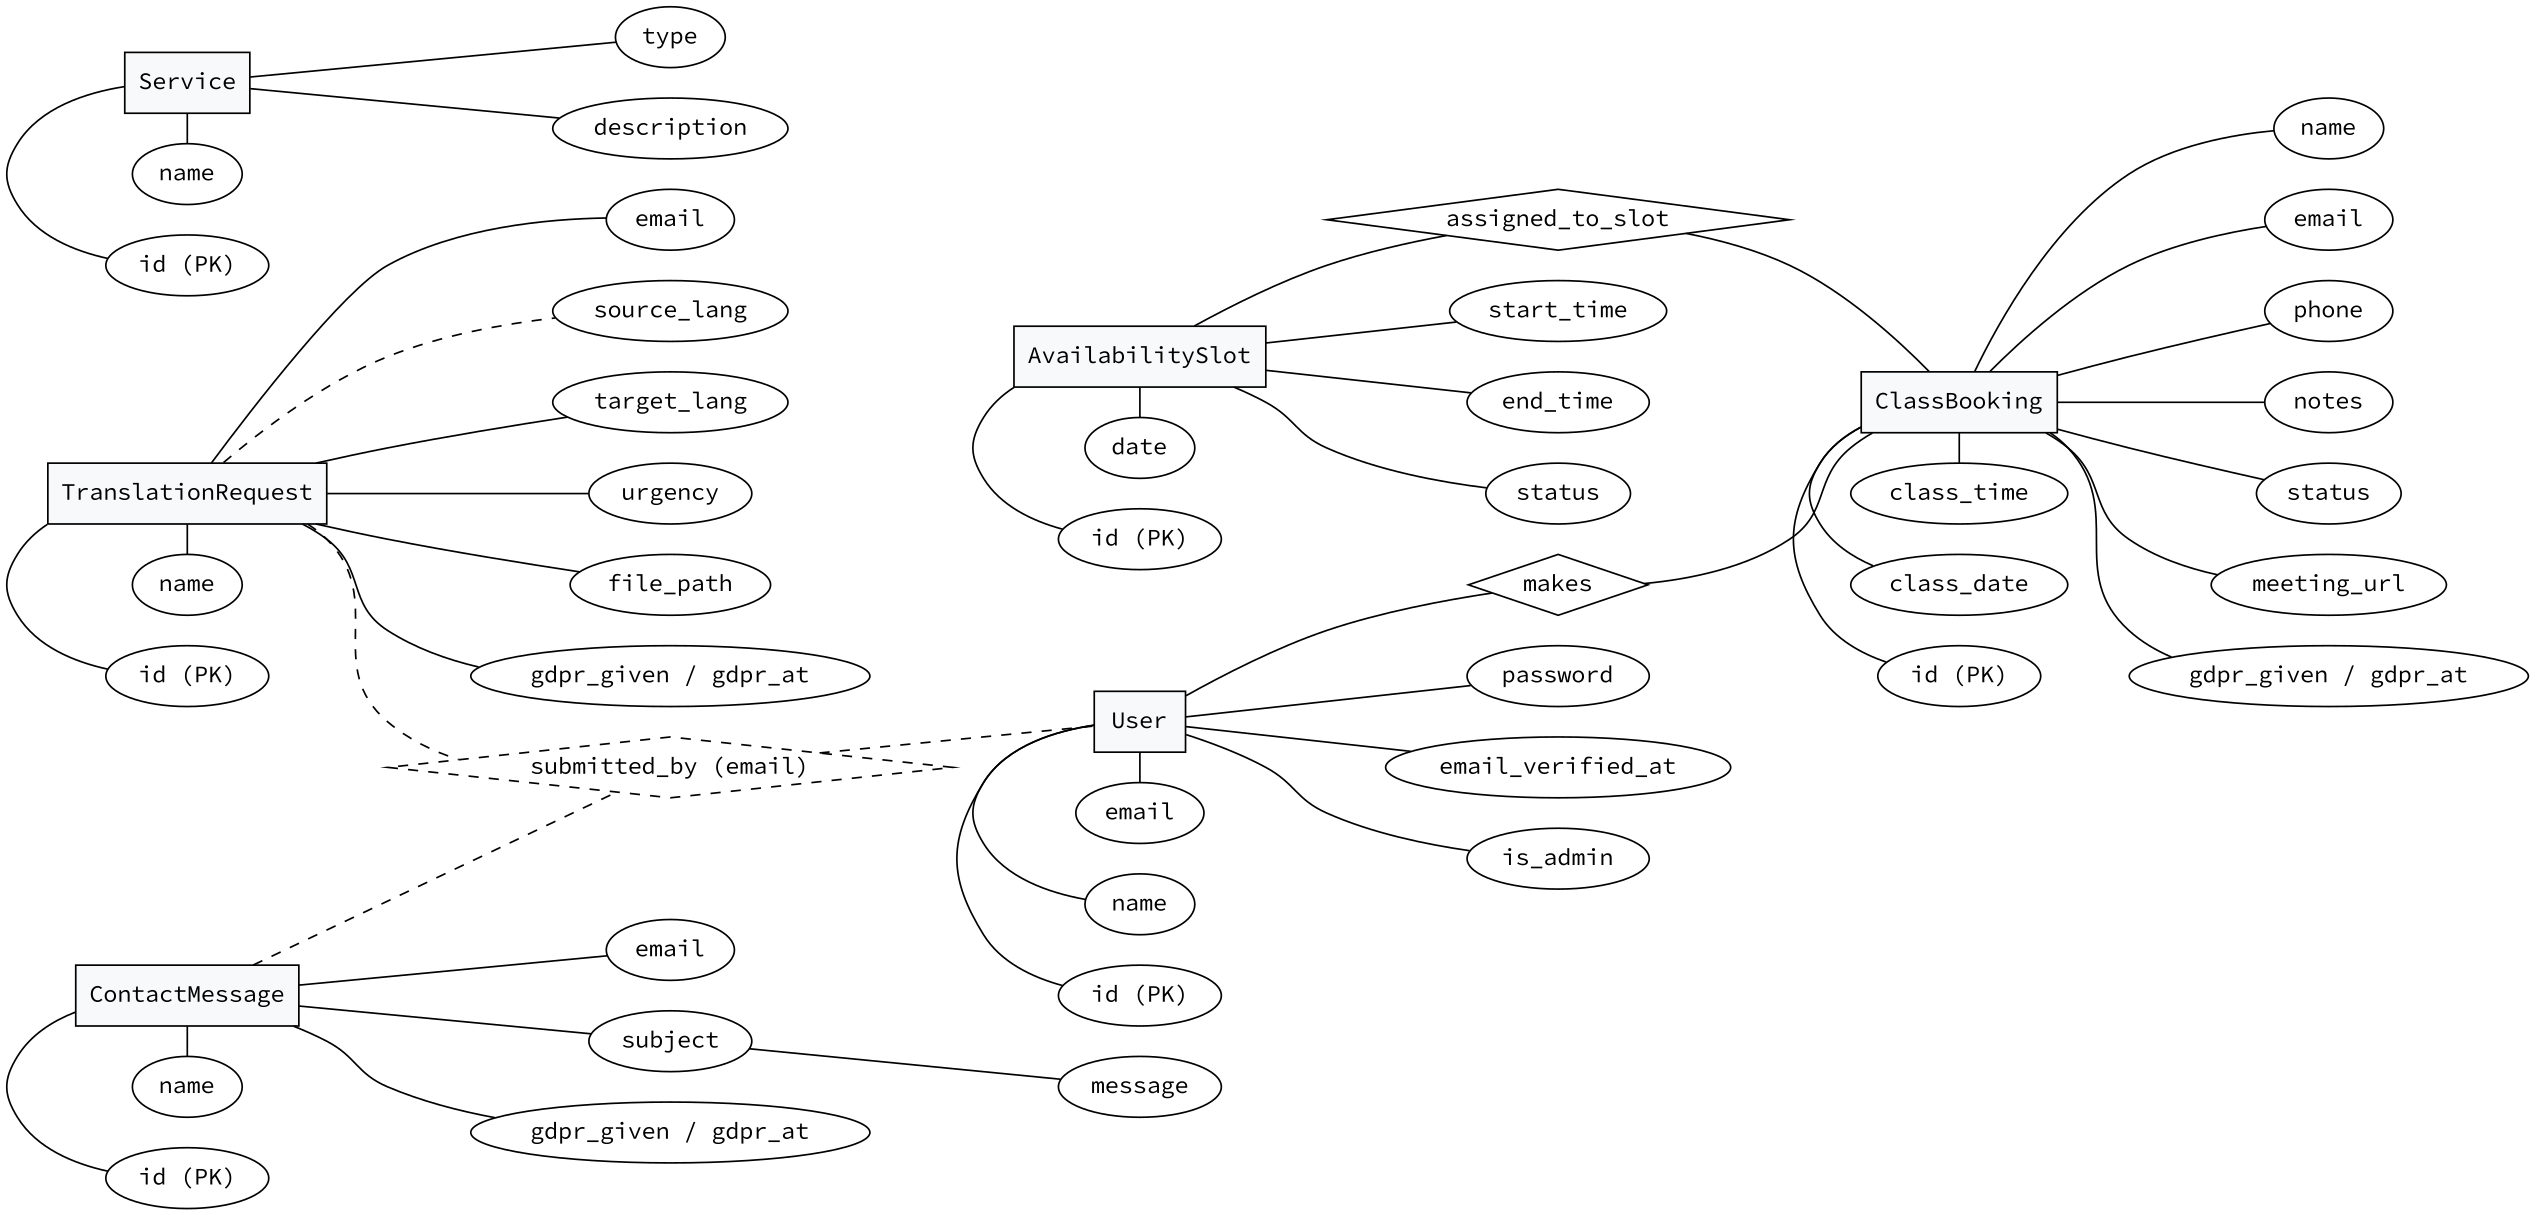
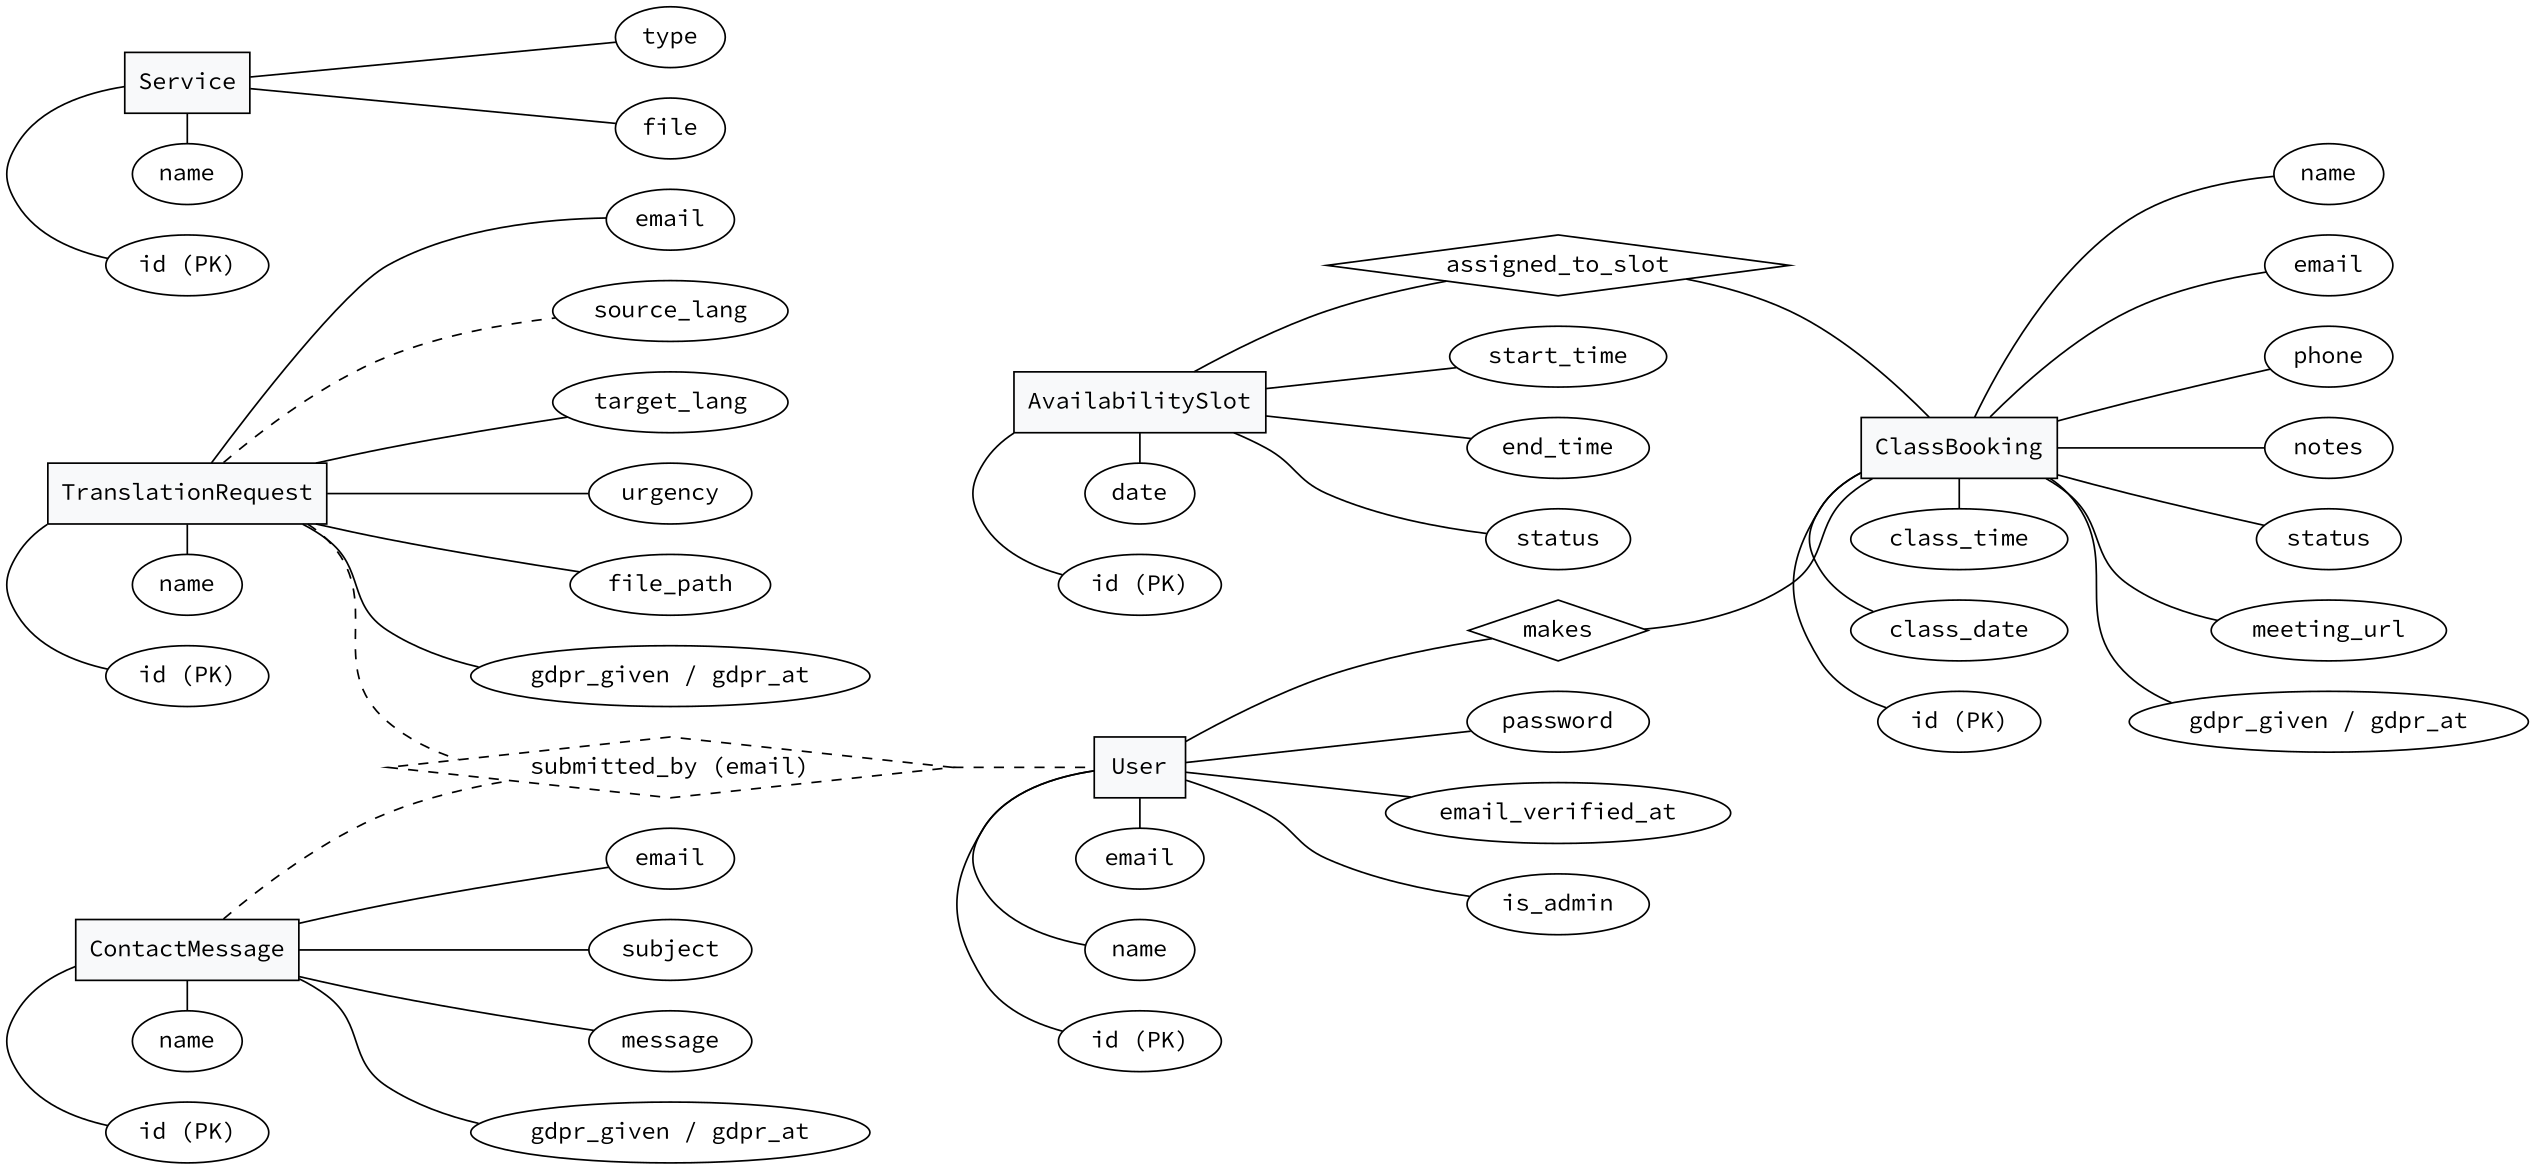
node "description": label "description" -> "file"
edge "subject" -- "message": now "ContactMessage" -- "message"
